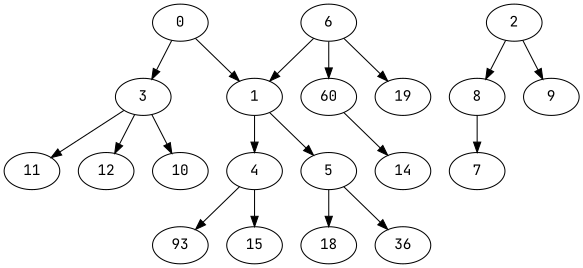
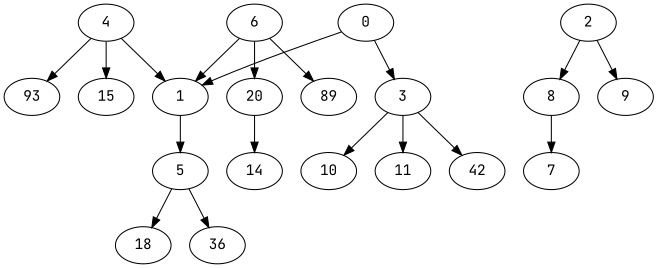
node "60": label "60" -> "20"
node "19": label "19" -> "89"
edge "1" -> "4": reversed
node "12": label "12" -> "42"
